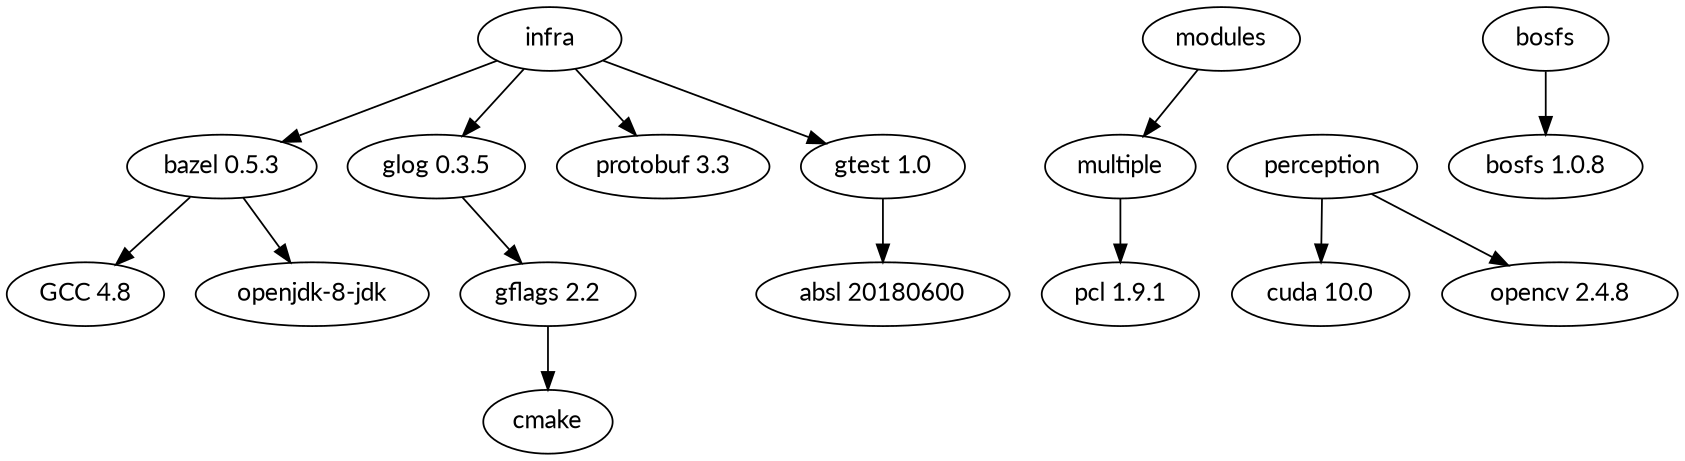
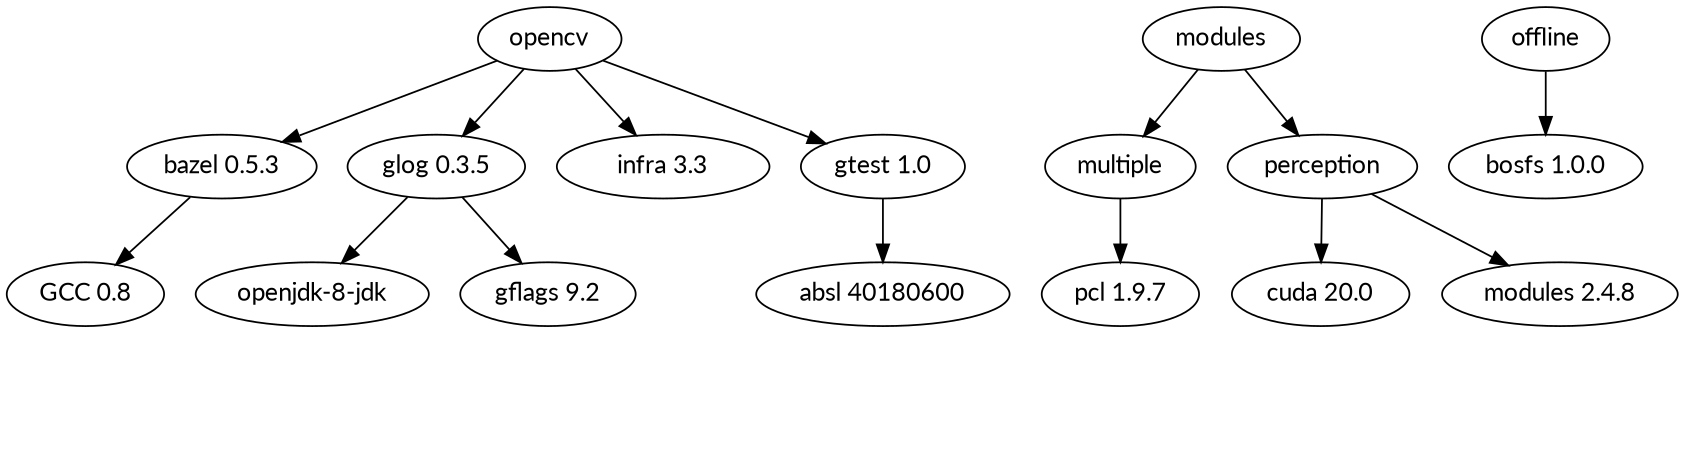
node "infra": label "infra" -> "opencv"
node "bosfs": label "bosfs" -> "offline"
edge "modules" -> "perception": added
node "protobuf 3.3": label "protobuf 3.3" -> "infra 3.3"
node "bosfs 1.0.8": label "bosfs 1.0.8" -> "bosfs 1.0.0"
edge "bazel 0.5.3" -> "openjdk-8-jdk": now "glog 0.3.5" -> "openjdk-8-jdk"
node "GCC 4.8": label "GCC 4.8" -> "GCC 0.8"
node "gflags 2.2": label "gflags 2.2" -> "gflags 9.2"
node "absl 20180600": label "absl 20180600" -> "absl 40180600"
node "pcl 1.9.1": label "pcl 1.9.1" -> "pcl 1.9.7"
node "cuda 10.0": label "cuda 10.0" -> "cuda 20.0"
node "opencv 2.4.8": label "opencv 2.4.8" -> "modules 2.4.8"
node "cmake": removed
